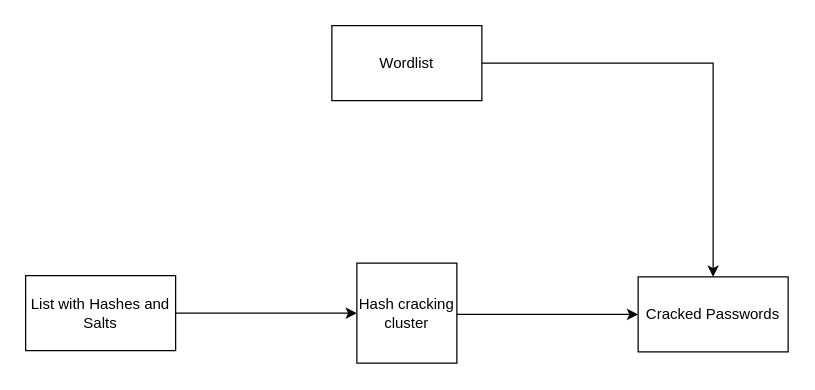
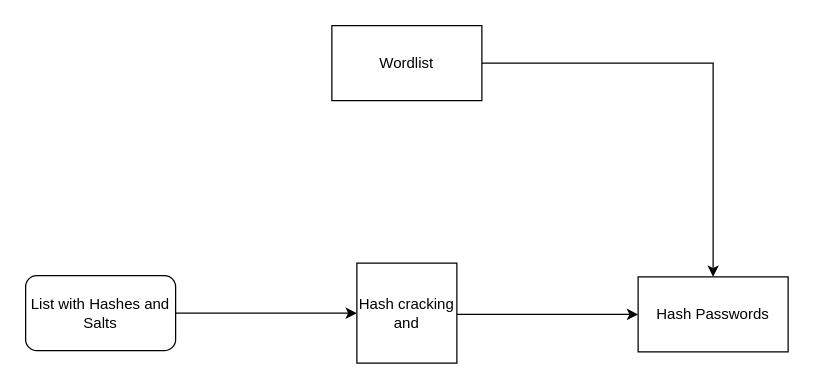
node "List with Hashes and Salts": shape rectangle -> rounded rectangle
node "Hash cracking cluster": label "Hash cracking cluster" -> "Hash cracking and"
node "Cracked Passwords": label "Cracked Passwords" -> "Hash Passwords"
